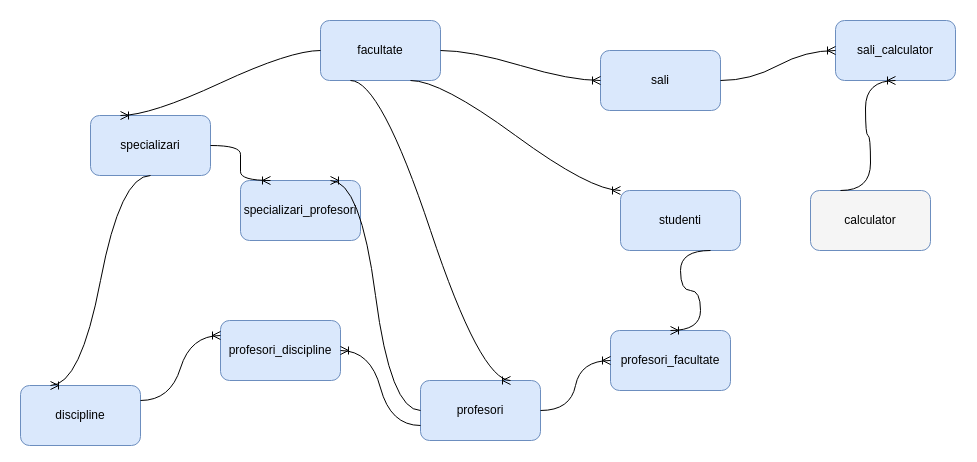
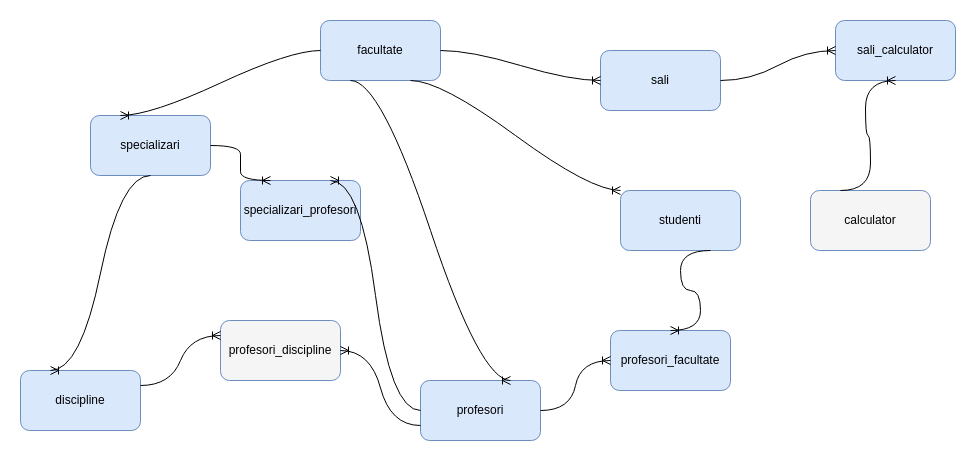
node "profesori_discipline": fillcolor #dae8fc -> #f5f5f5
node "discipline": moved (81, 416) -> (81, 401)
